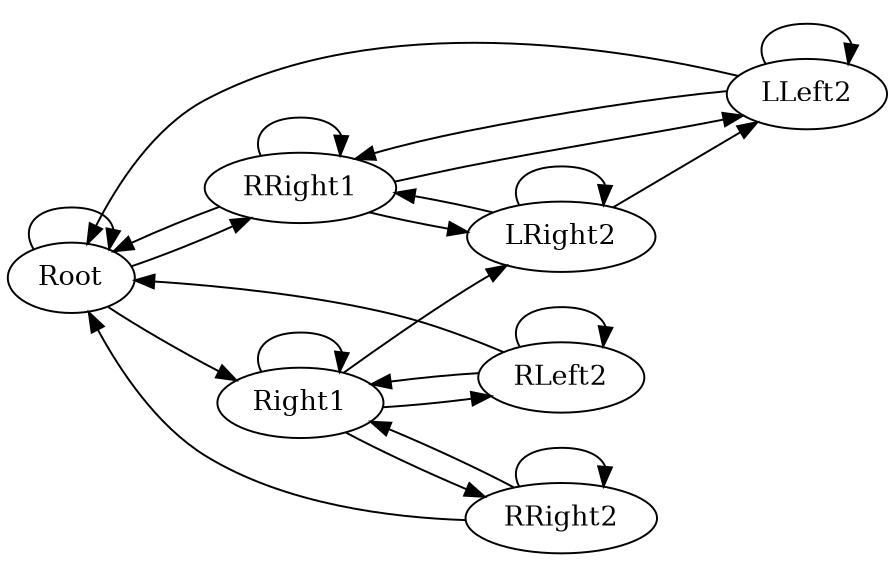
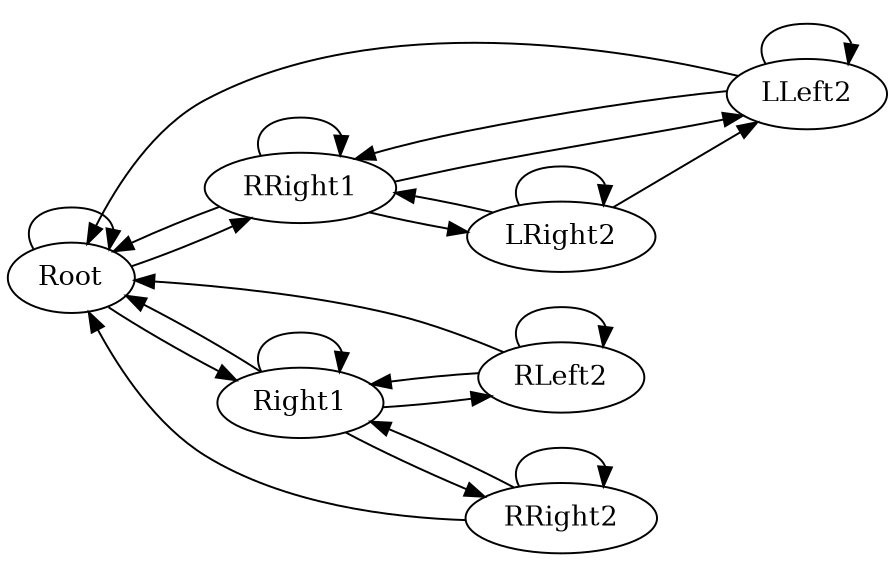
edge "Right1" -> "LRight2": now "Right1" -> "Root"
